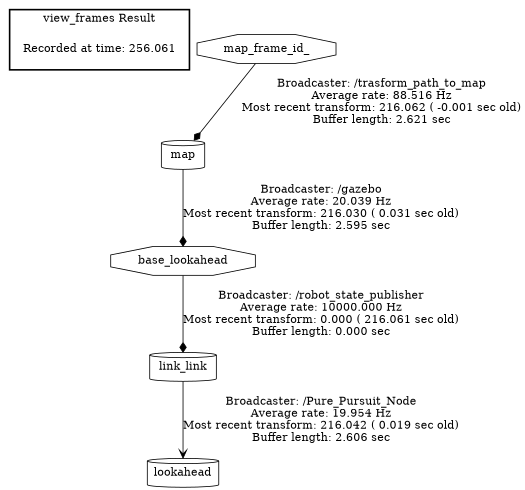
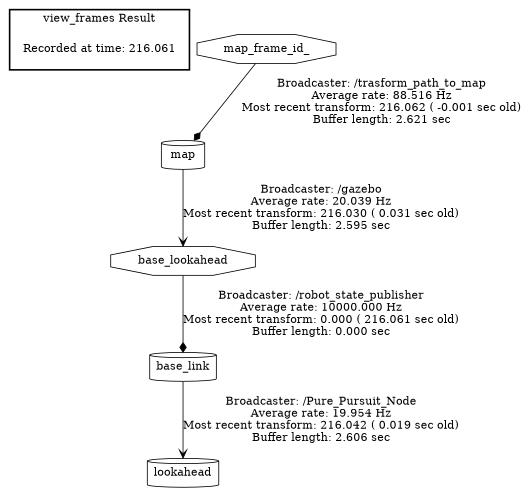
node "Recorded at time: 256.061": label "Recorded at time: 256.061" -> "Recorded at time: 216.061"
edge "map" -> "base_lookahead": arrowhead diamond -> vee
node "link_link": label "link_link" -> "base_link"
